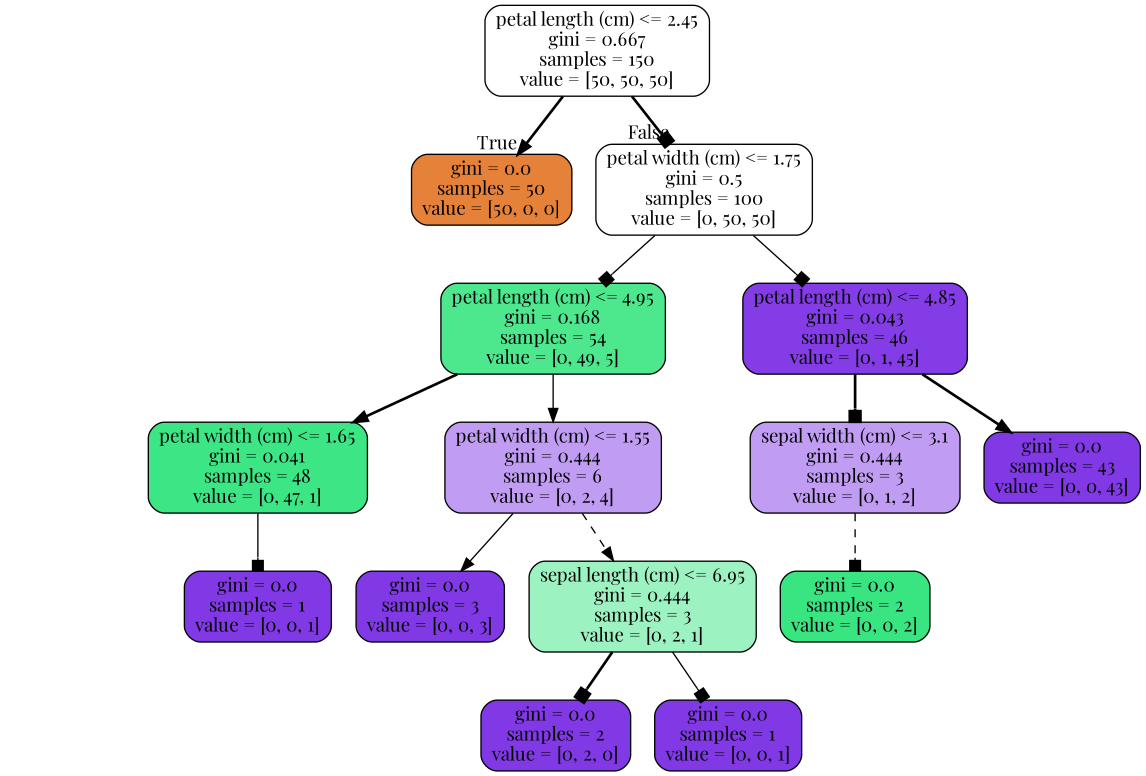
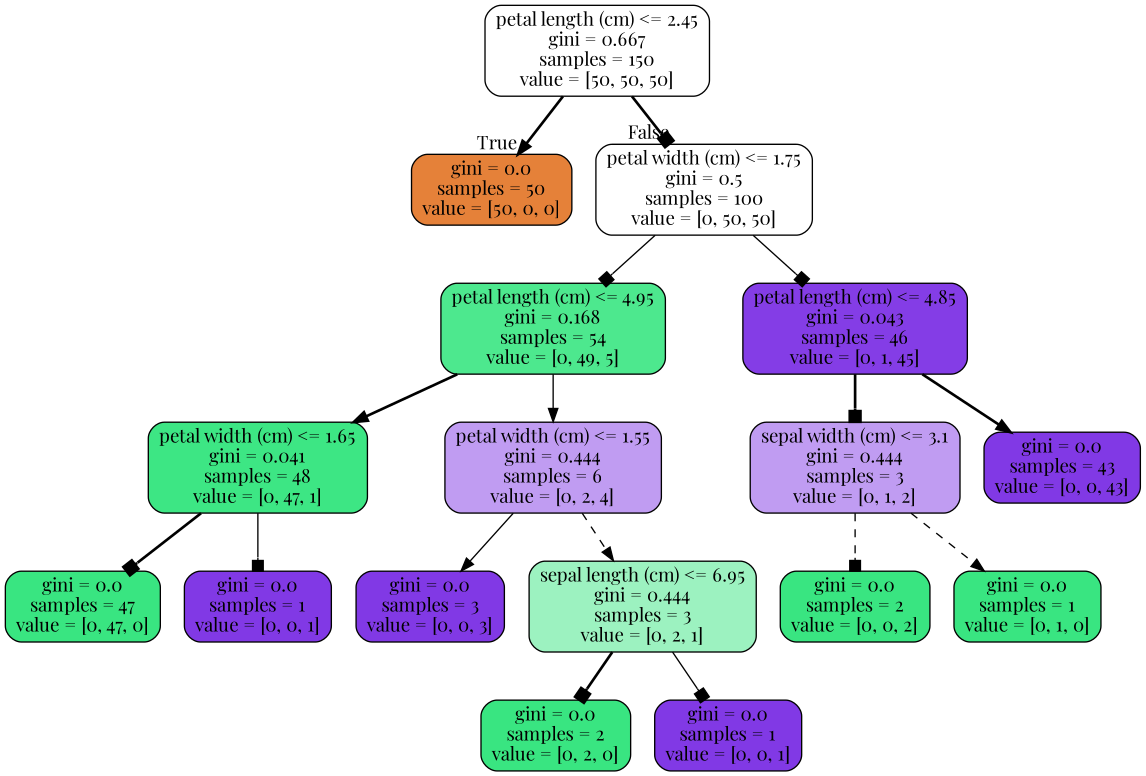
node "gini = 0.0 samples = 47 value = [0, 47, 0]": added
node "gini = 0.0 samples = 1 value = [0, 1, 0]": added
node "gini = 0.0 samples = 2 value = [0, 2, 0]": fillcolor #8139e5 -> #39e581
